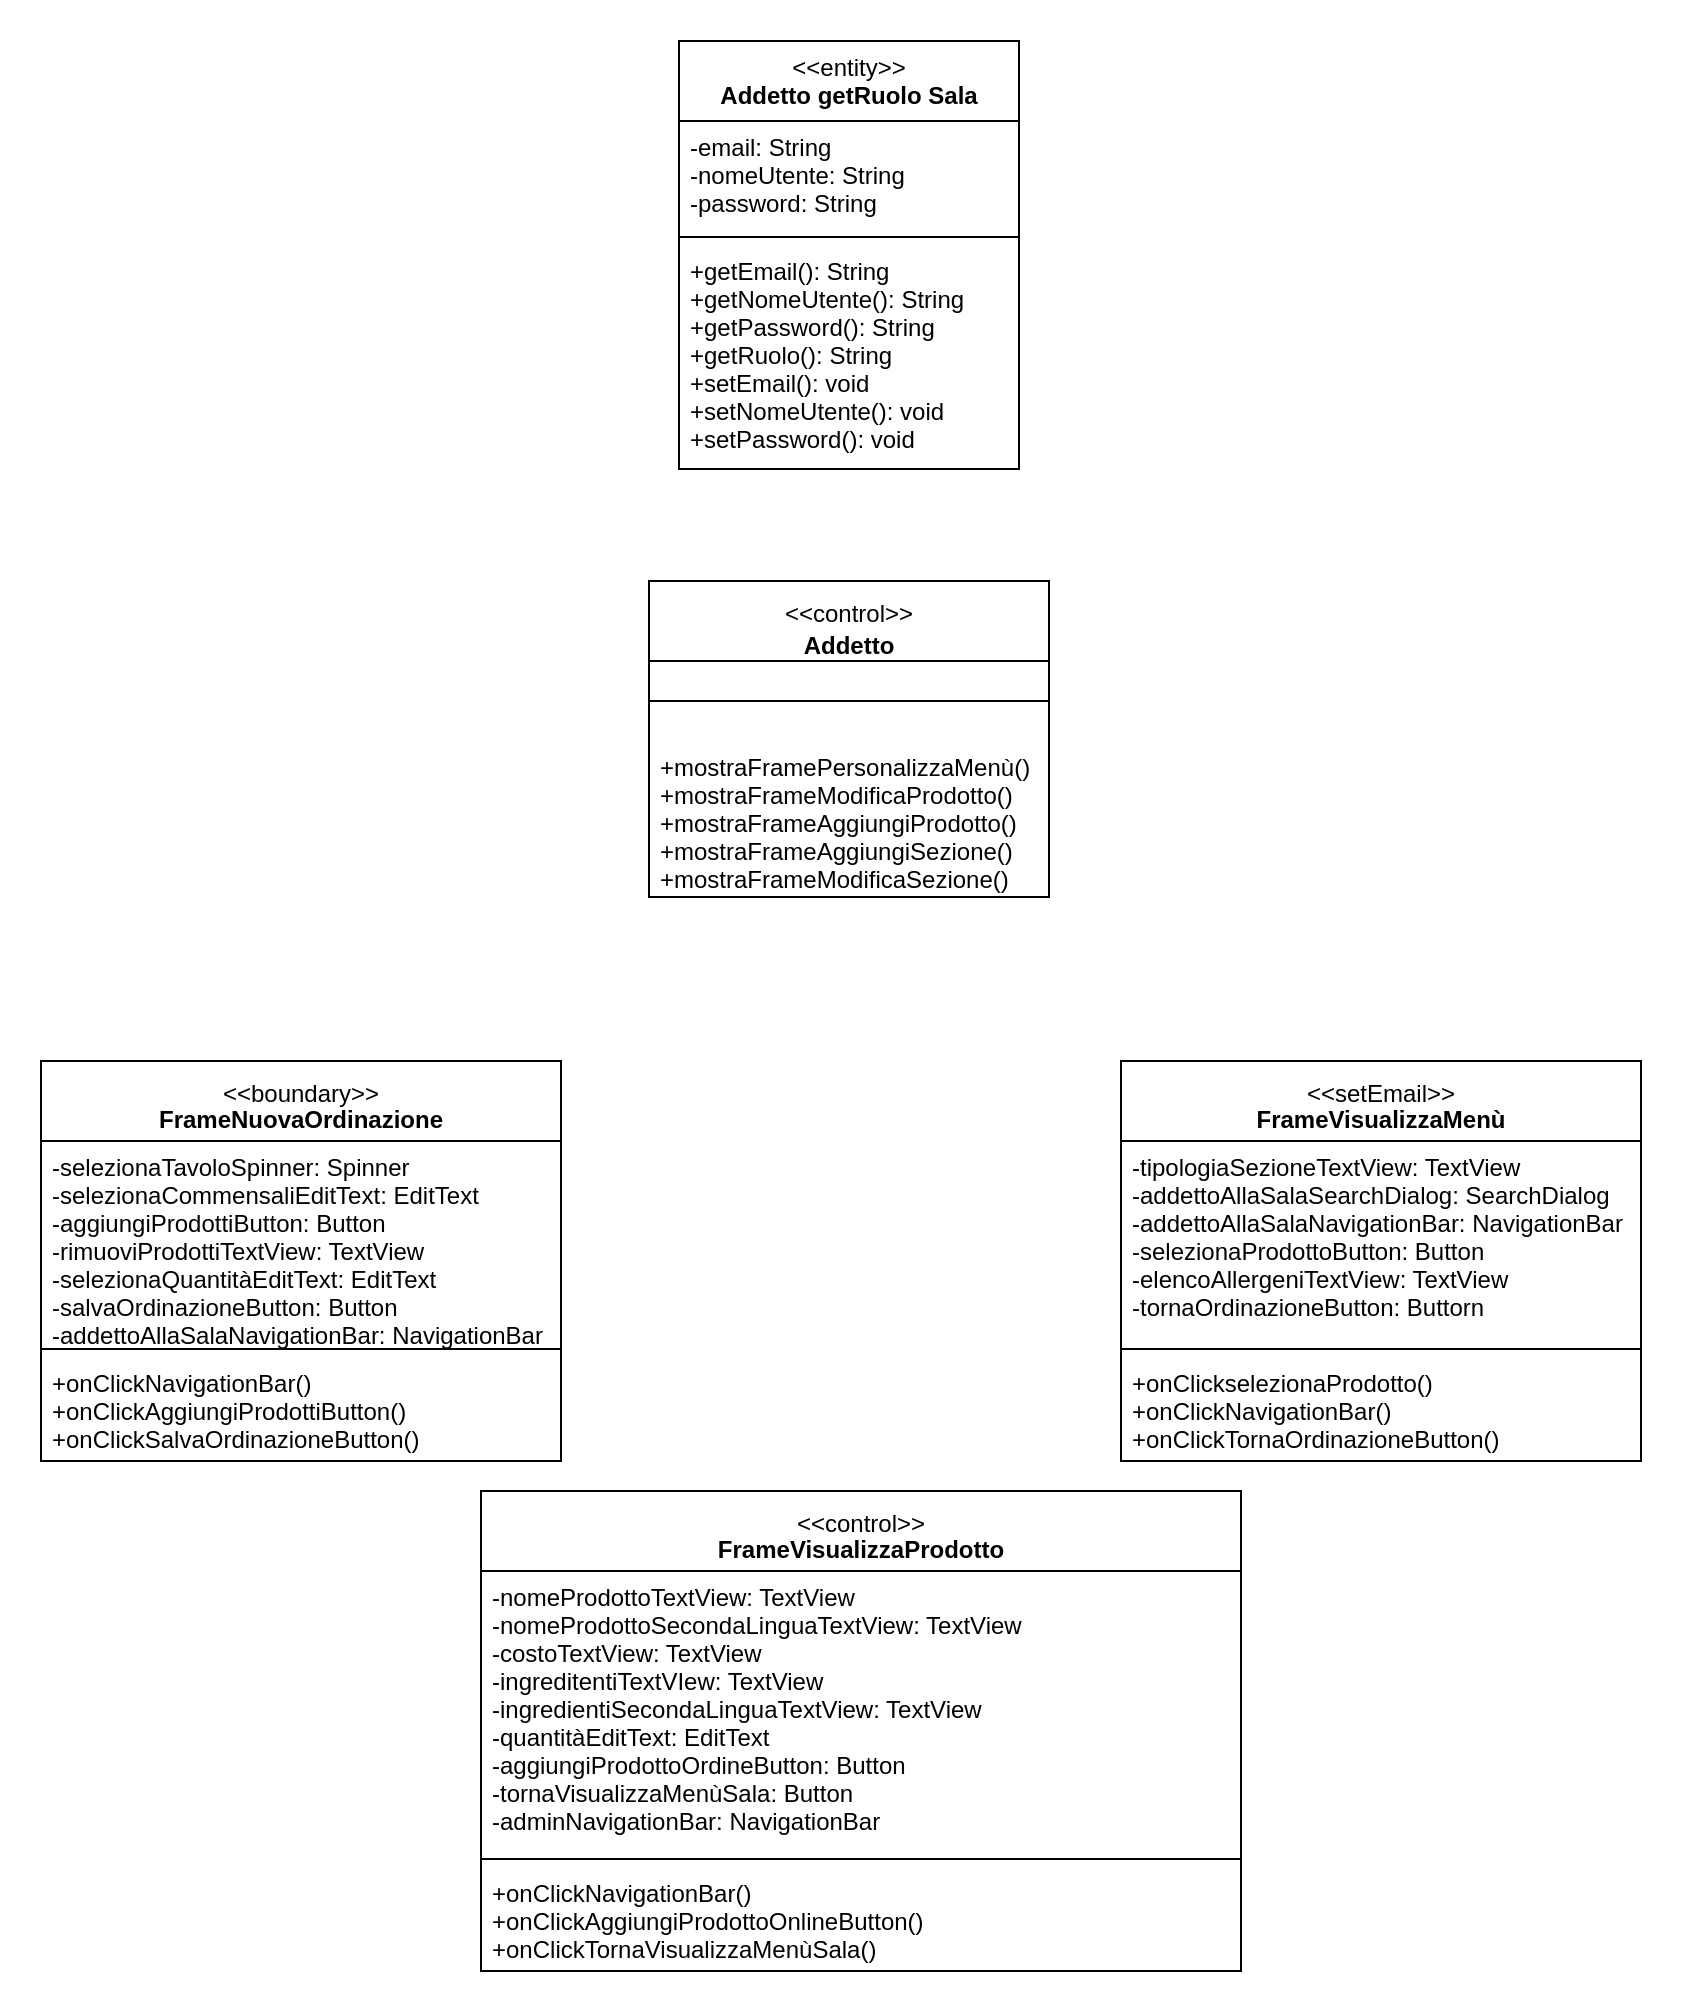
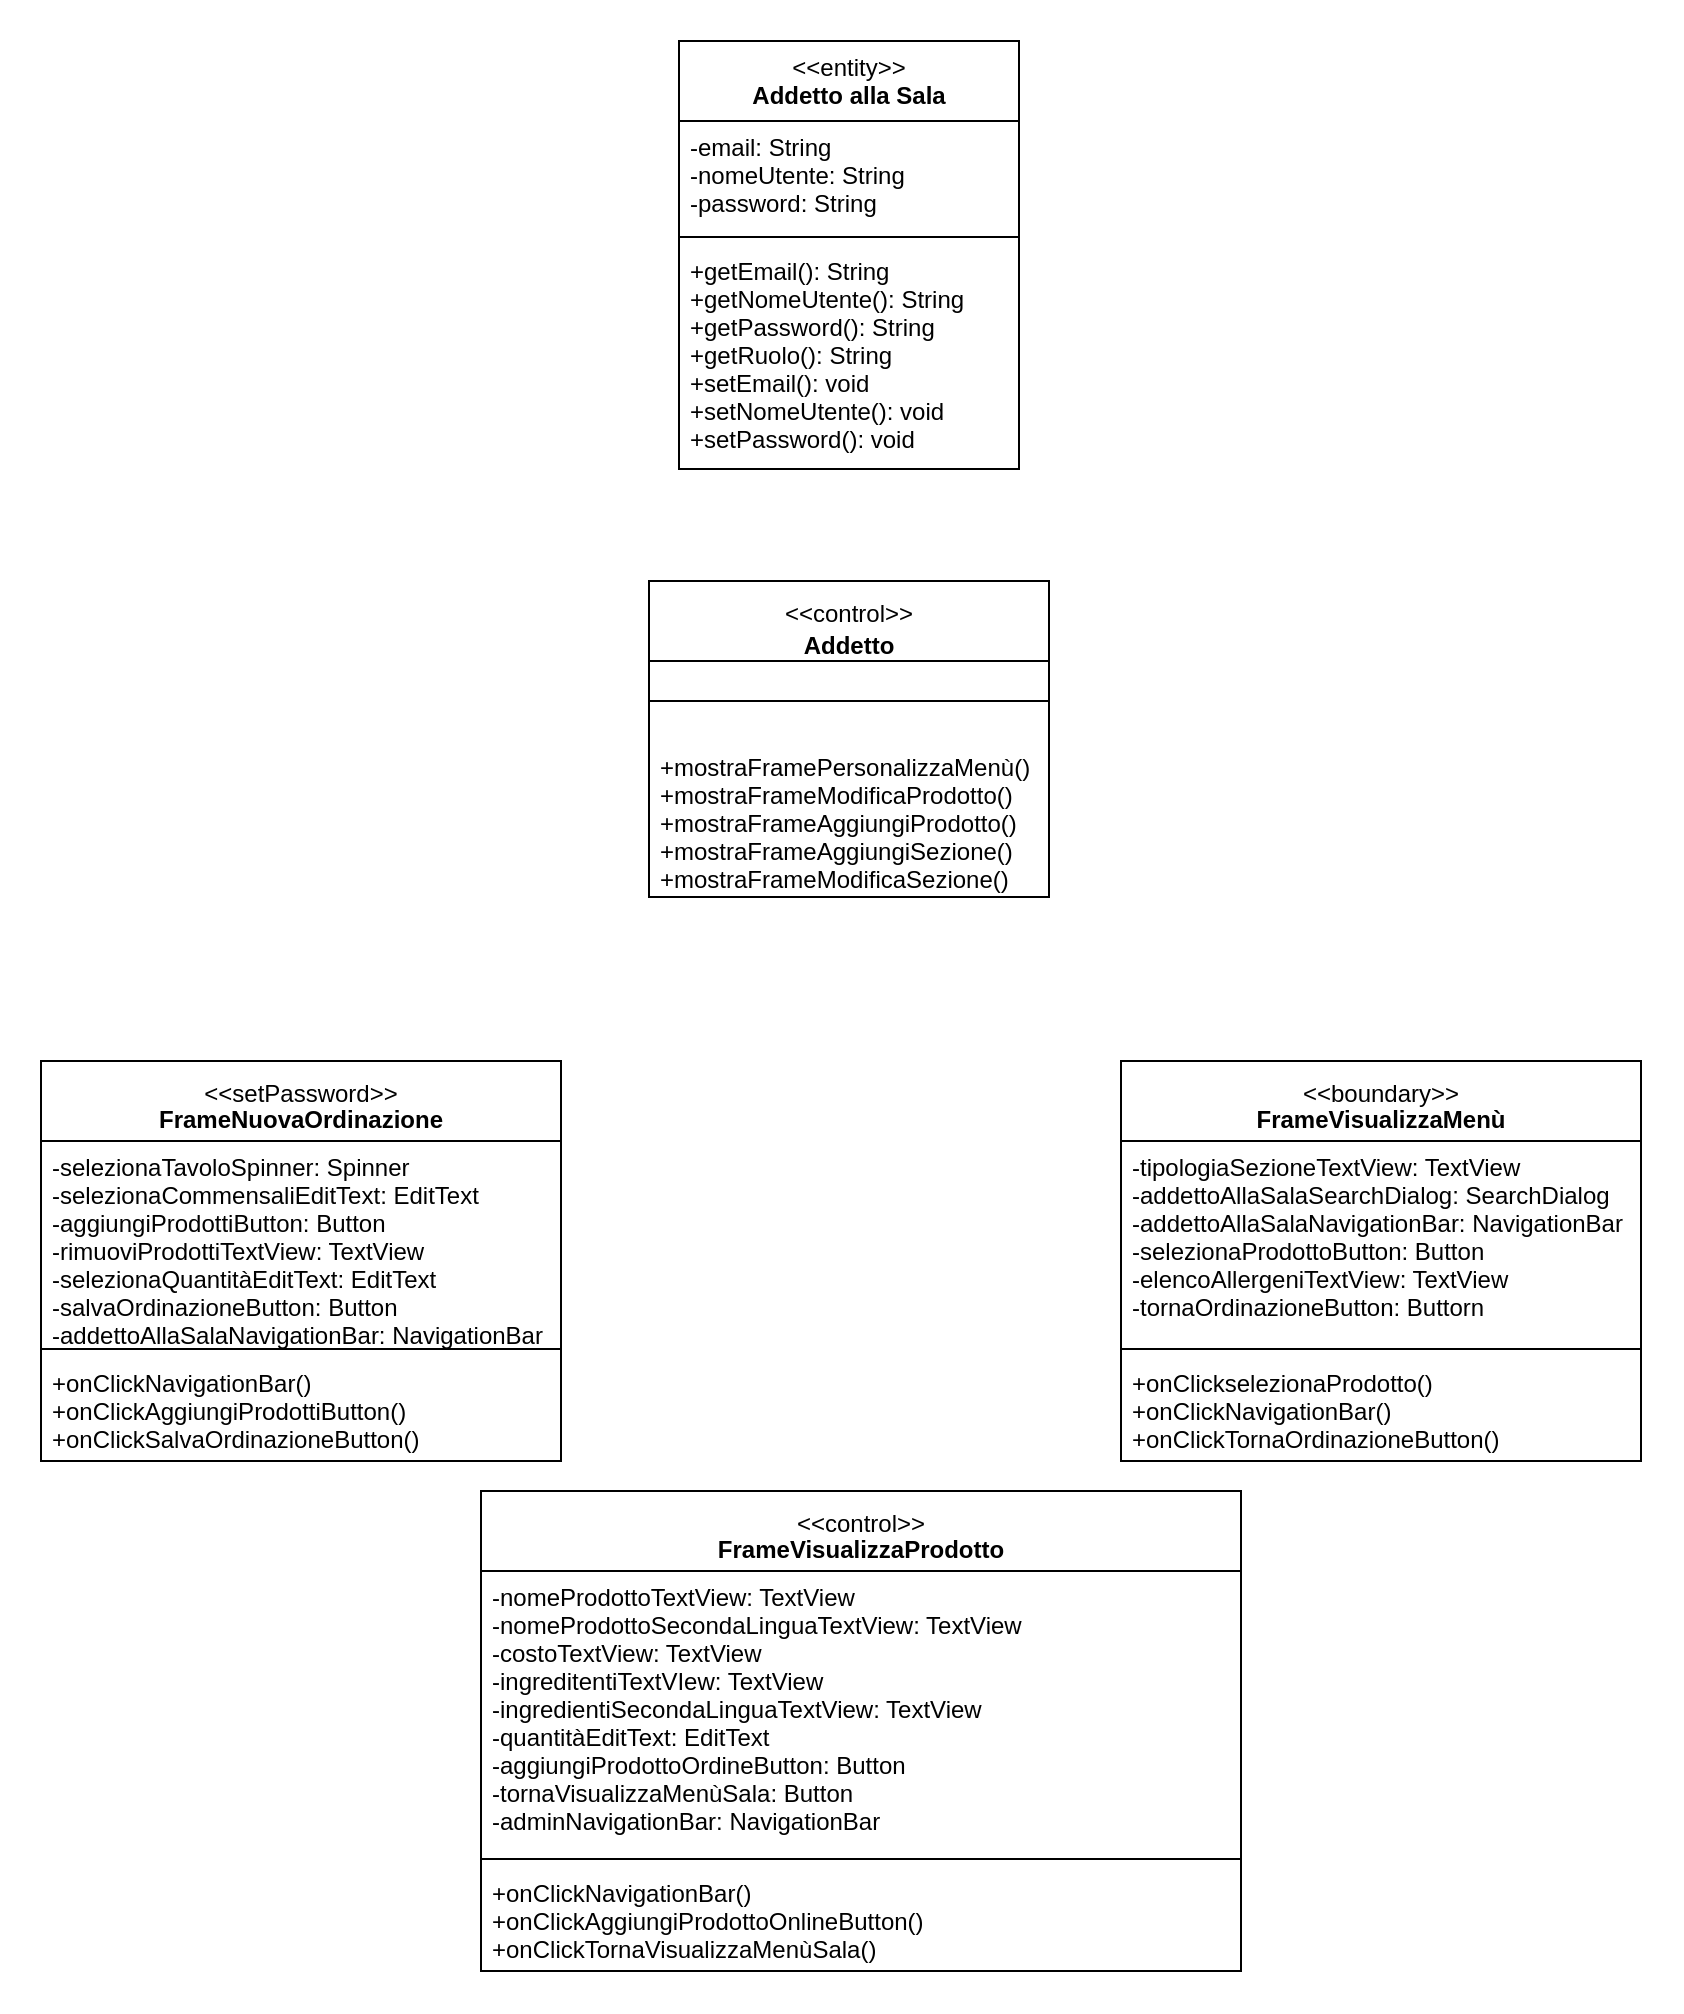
node "<<entity>> Addetto getRuolo Sala": label "<<entity>> Addetto getRuolo Sala" -> "<<entity>> Addetto alla Sala"
node "<<boundary>> FrameNuovaOrdinazione": label "<<boundary>> FrameNuovaOrdinazione" -> "<<setPassword>> FrameNuovaOrdinazione"
node "<<setEmail>> FrameVisualizzaMenù": label "<<setEmail>> FrameVisualizzaMenù" -> "<<boundary>> FrameVisualizzaMenù"
